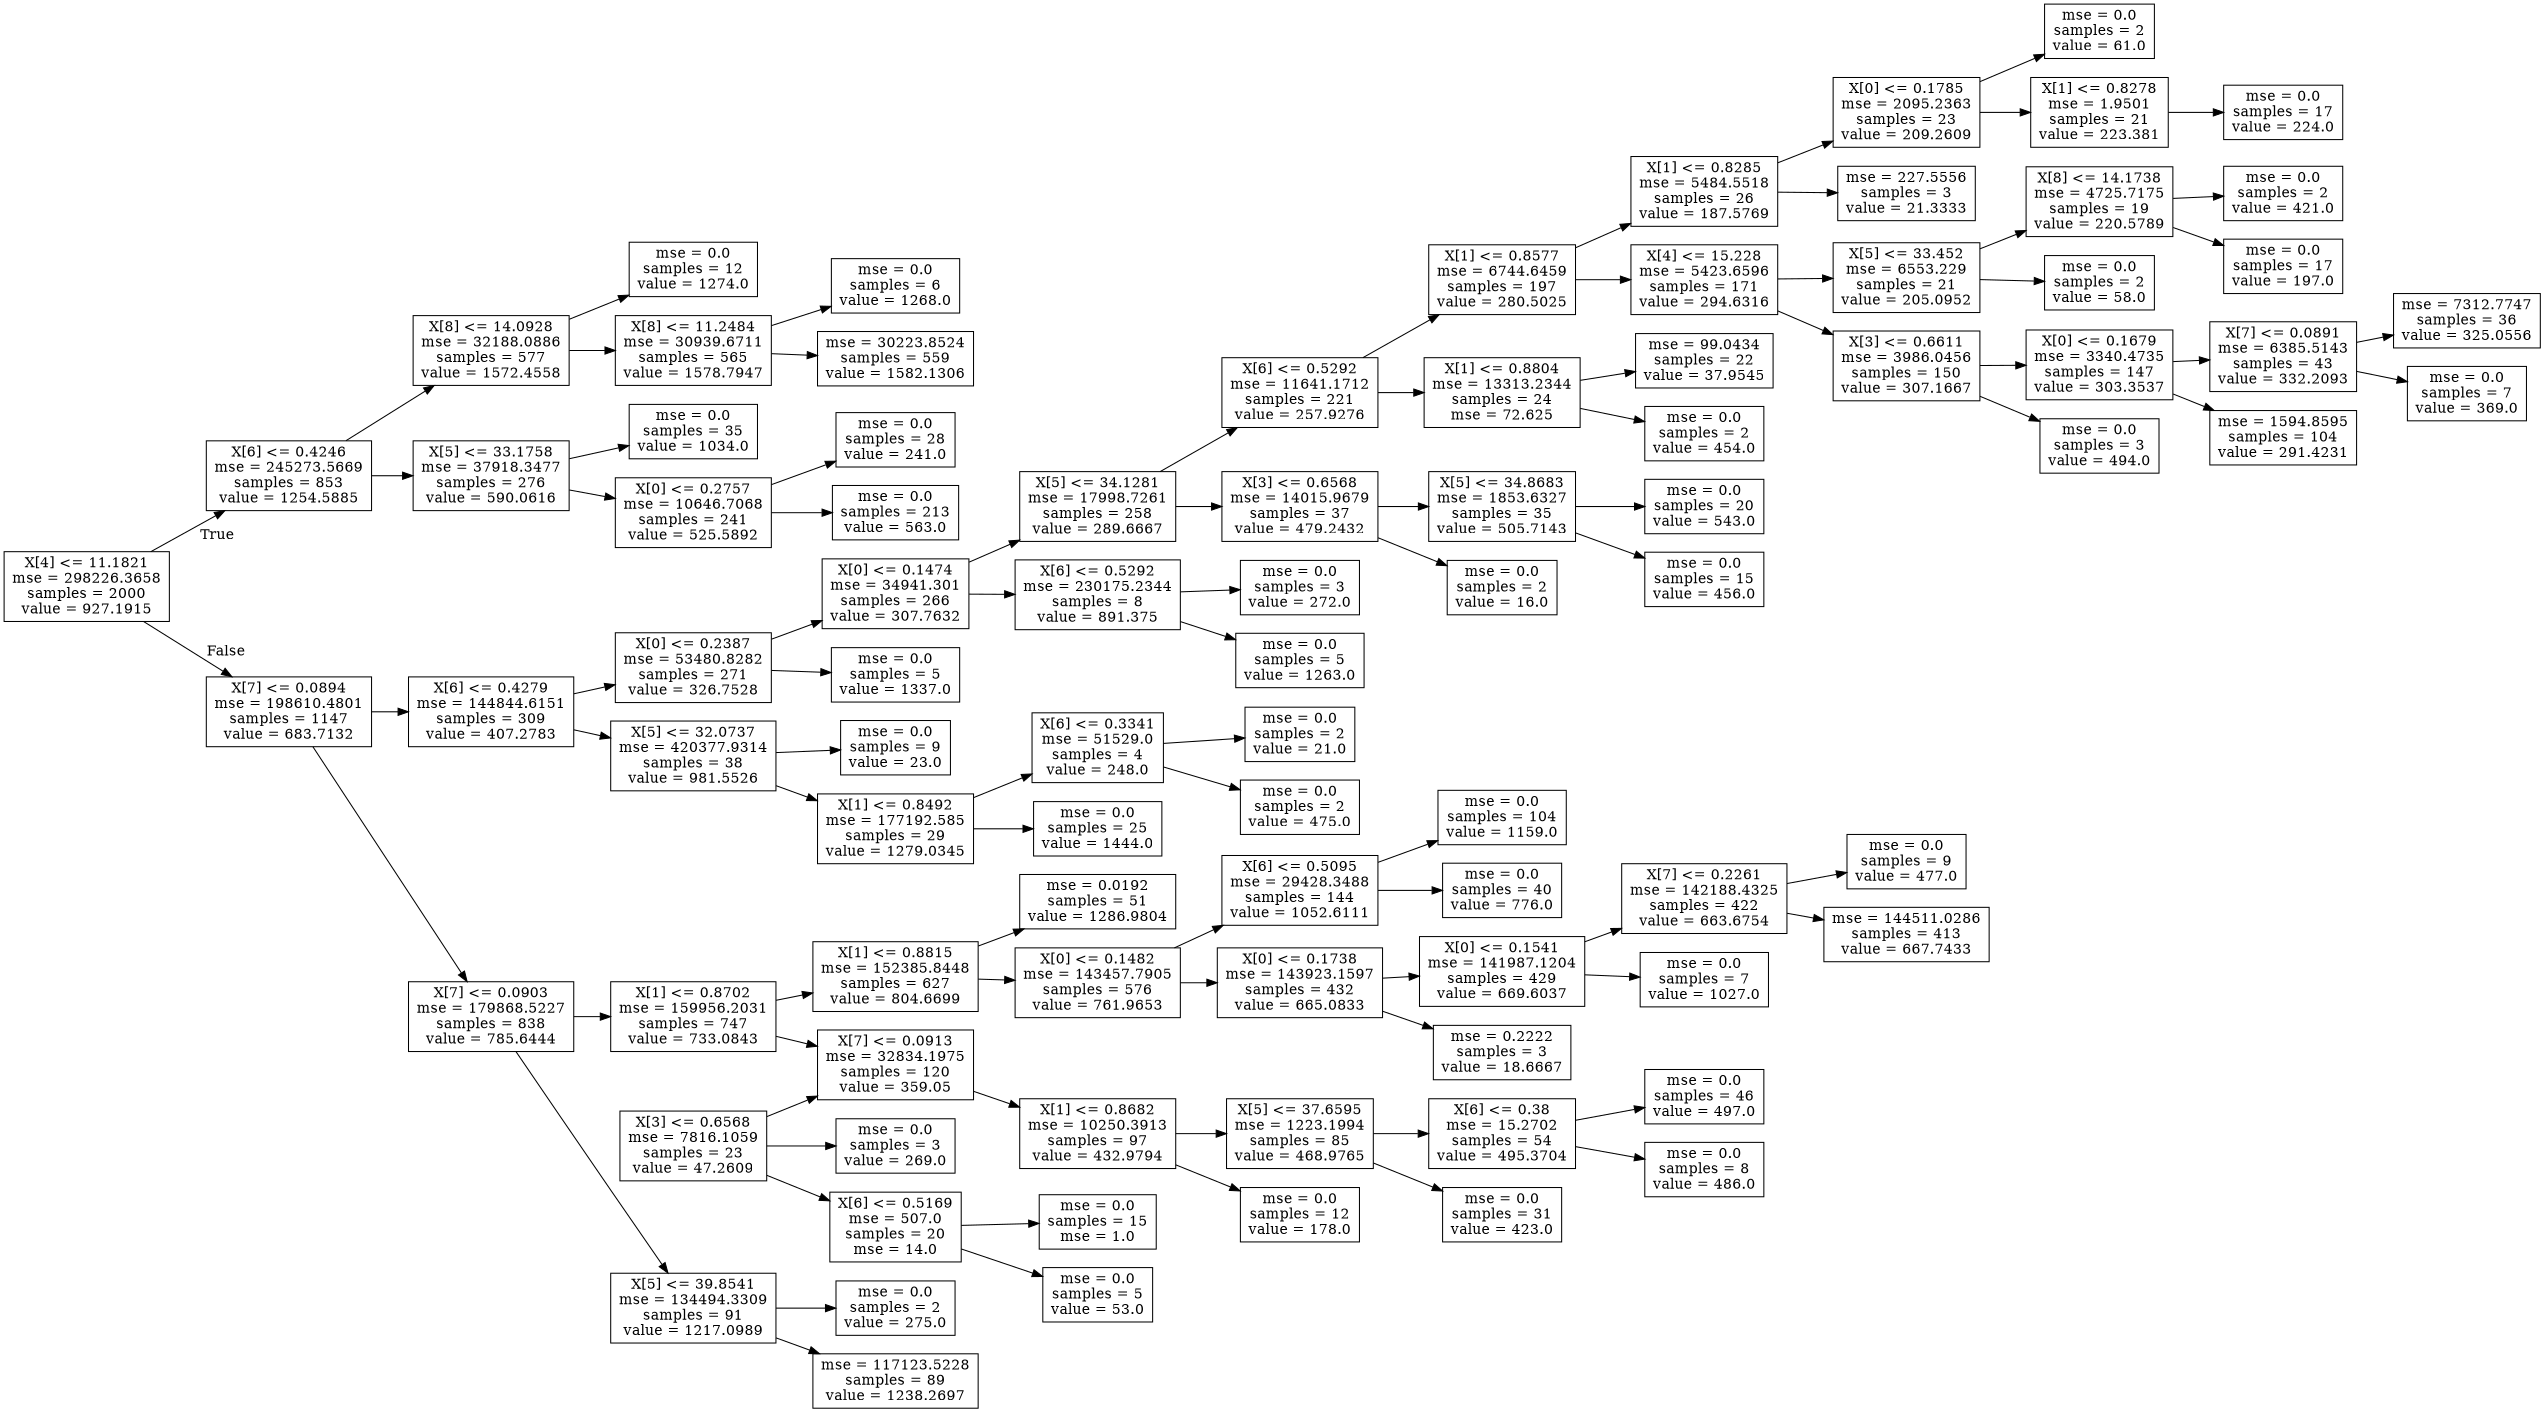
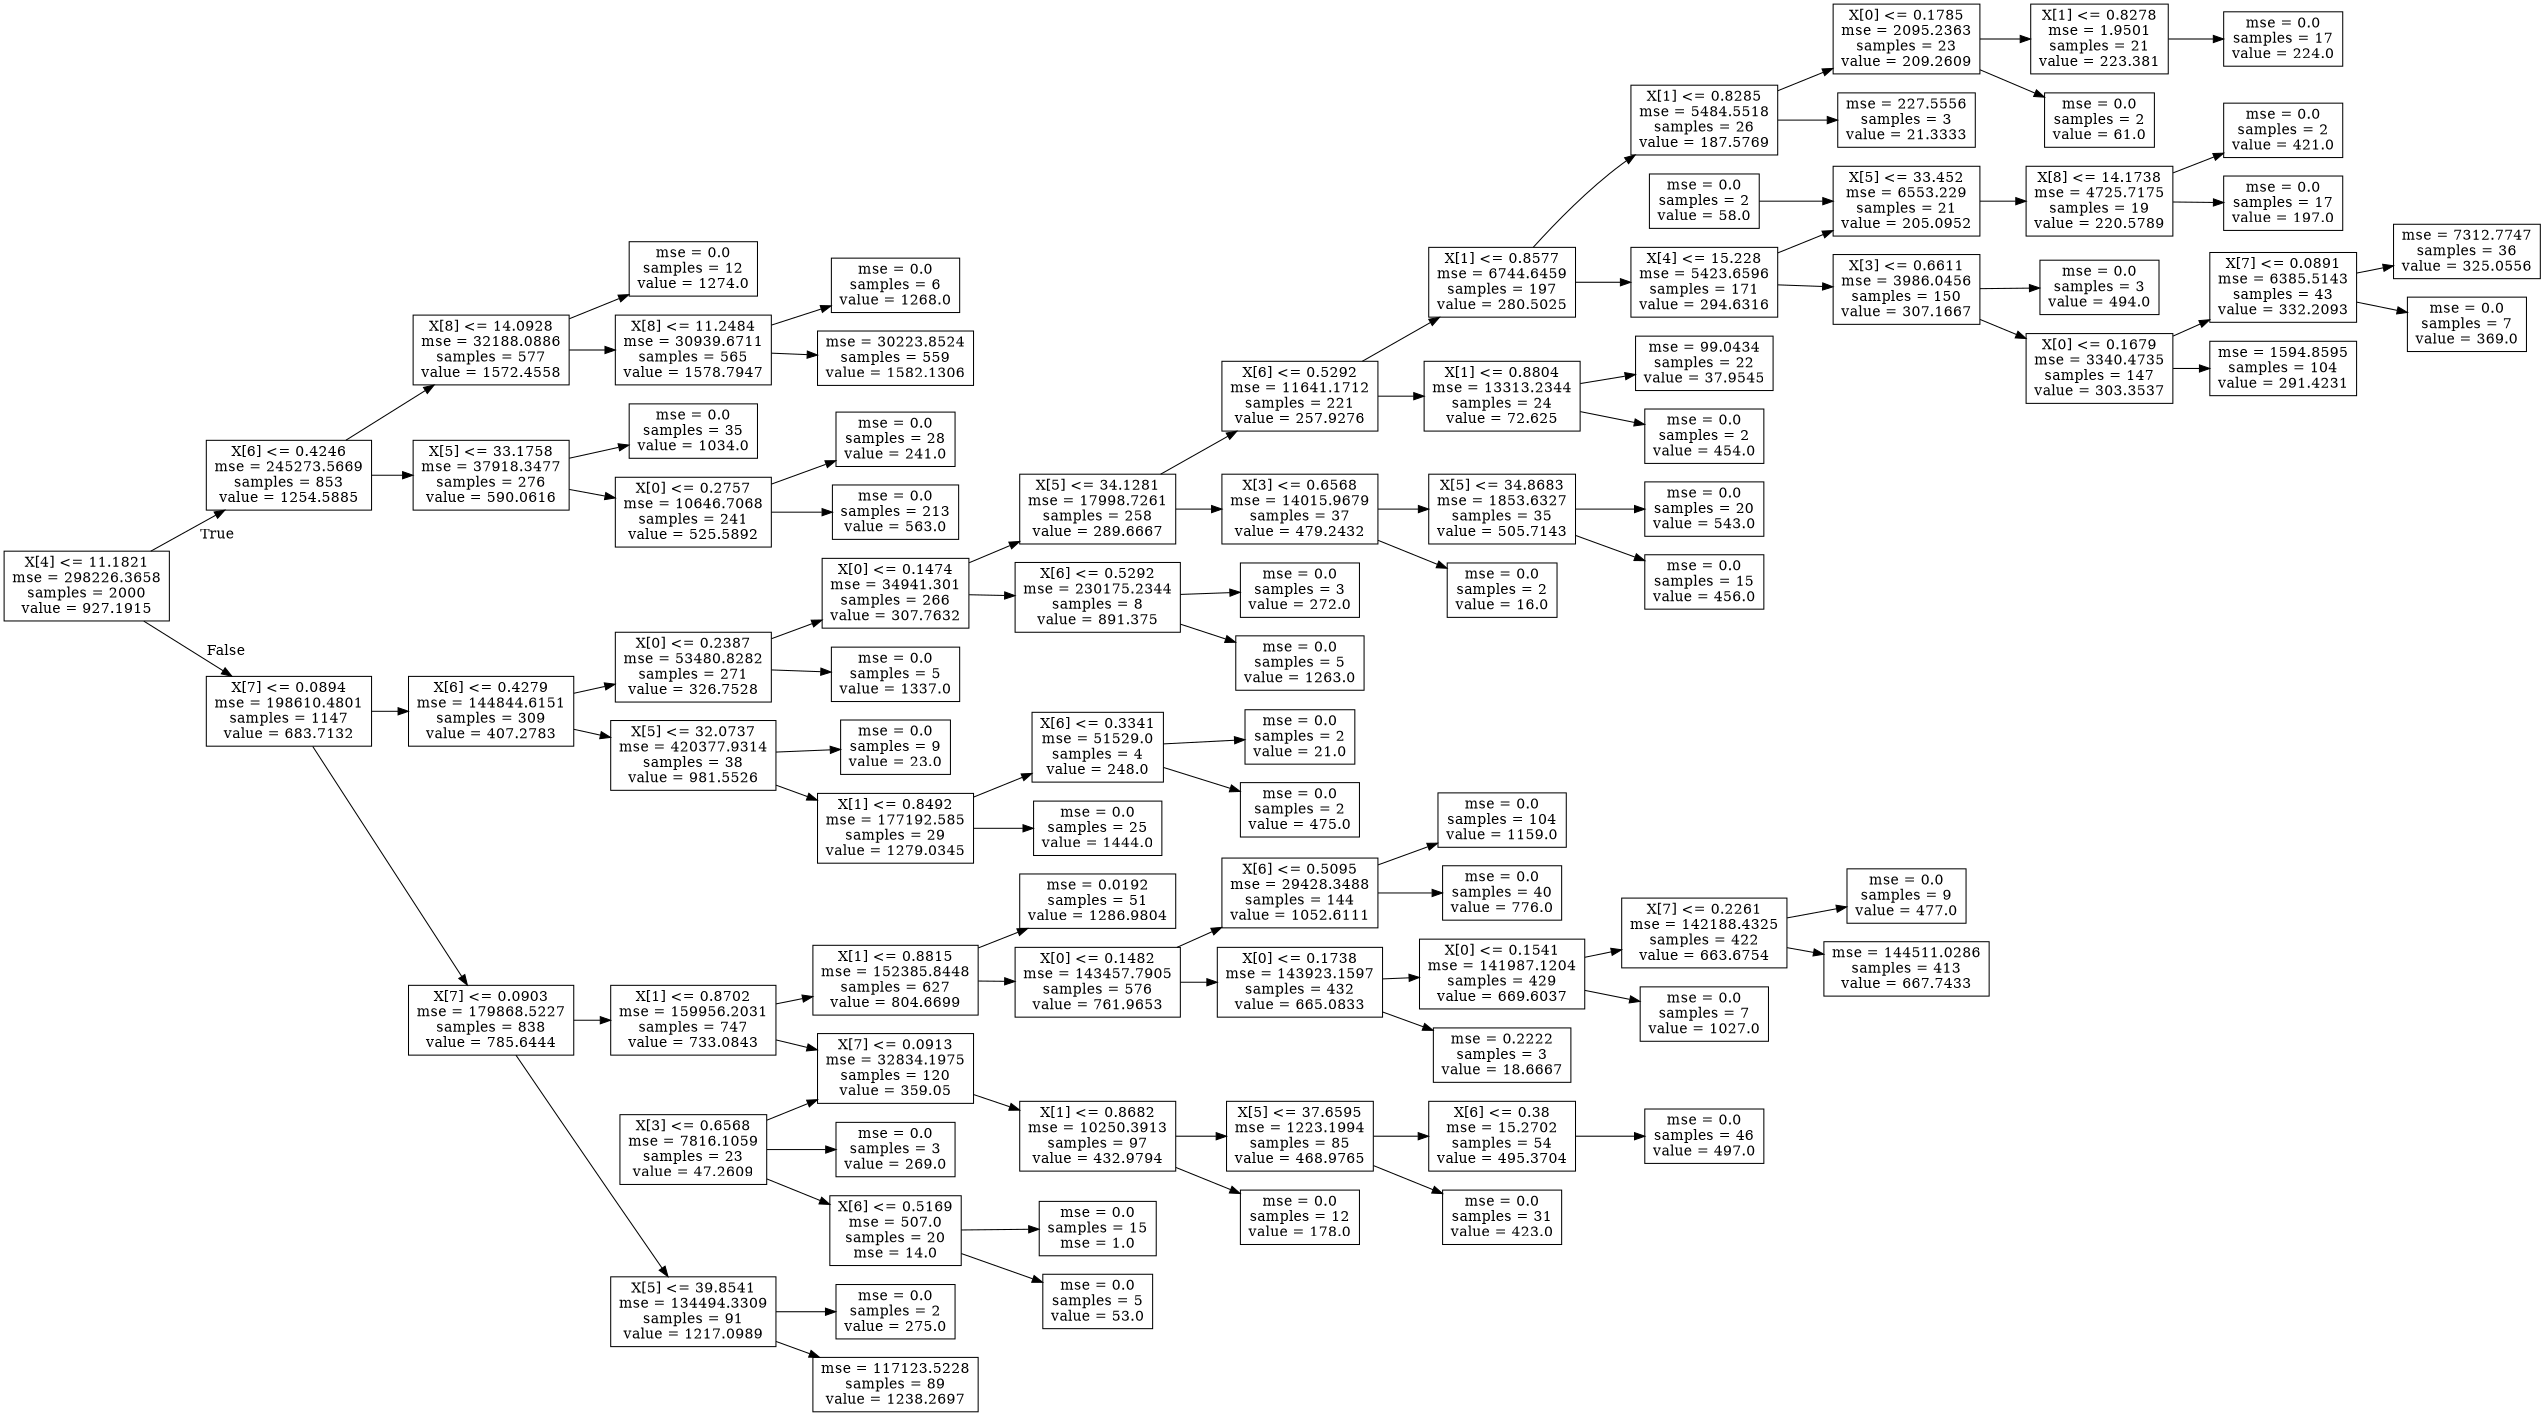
edge "X[5] <= 33.452 mse = 6553.229 samples = 21 value = 205.0952" -> "mse = 0.0 samples = 2 value = 58.0": reversed
node "X[1] <= 0.8804 mse = 13313.2344 samples = 24 mse = 72.625": label "X[1] <= 0.8804 mse = 13313.2344 samples = 24 mse = 72.625" -> "X[1] <= 0.8804 mse = 13313.2344 samples = 24 value = 72.625"
node "mse = 0.0 samples = 8 value = 486.0": removed
